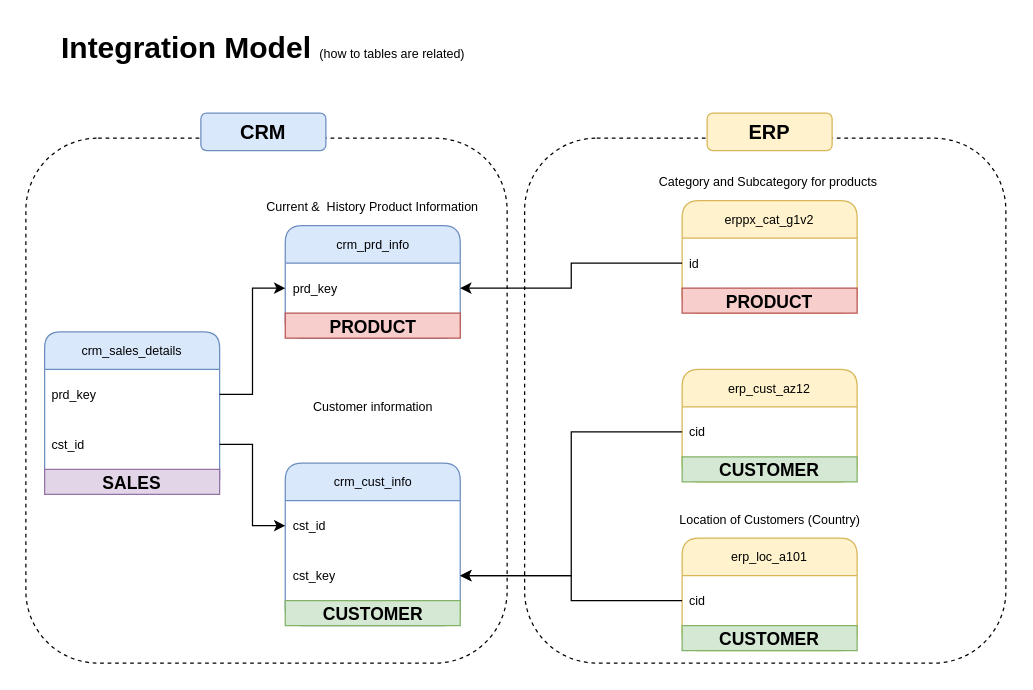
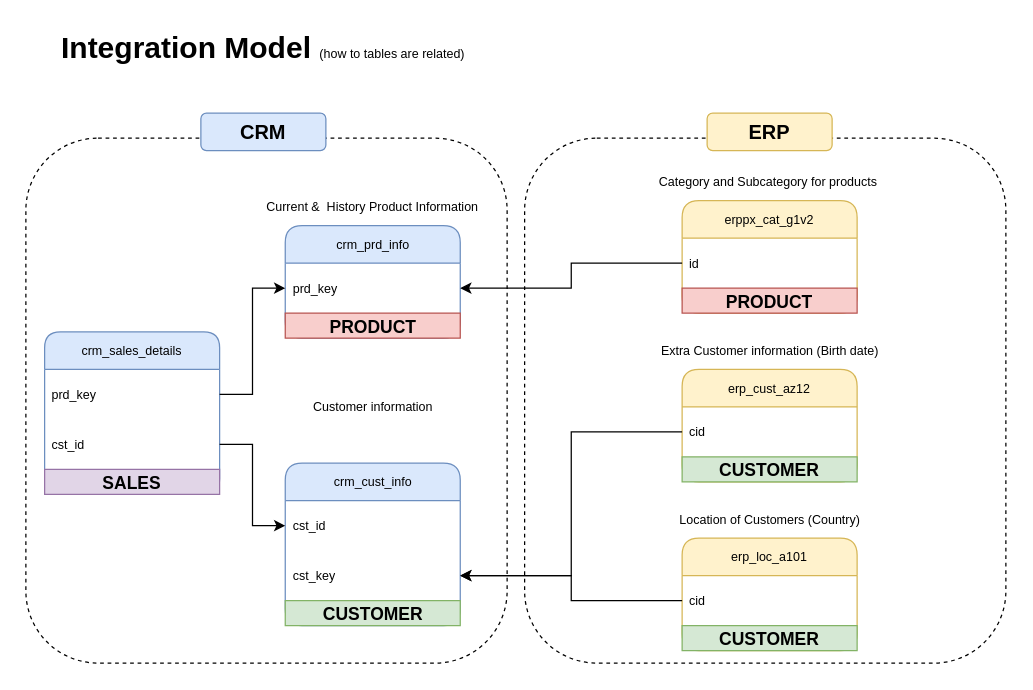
node "Extra Customer information (Birth date)": added
